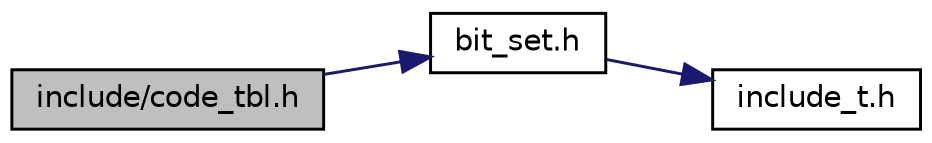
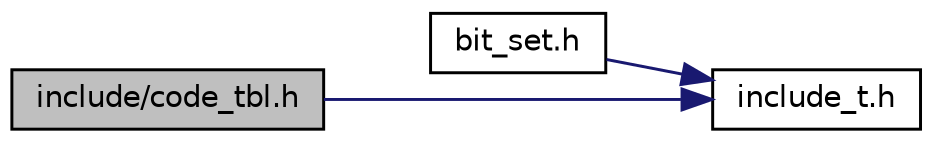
edge "include/code_tbl.h" -> "bit_set.h": now "include/code_tbl.h" -> "include_t.h"
